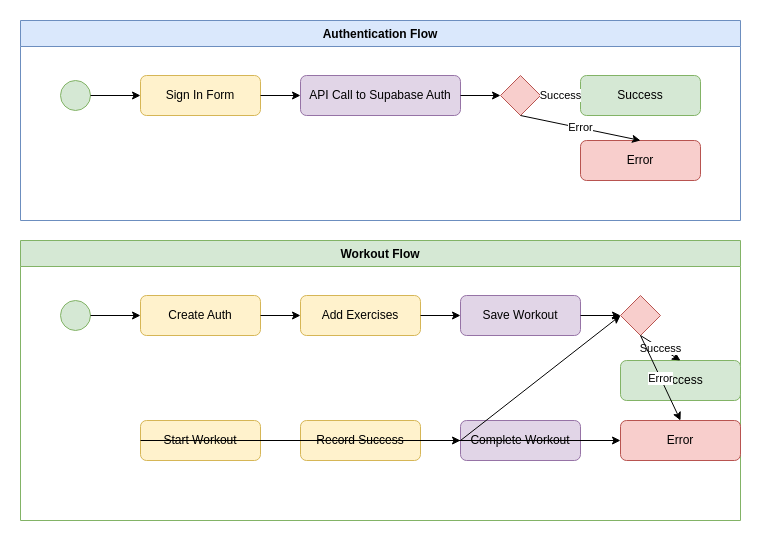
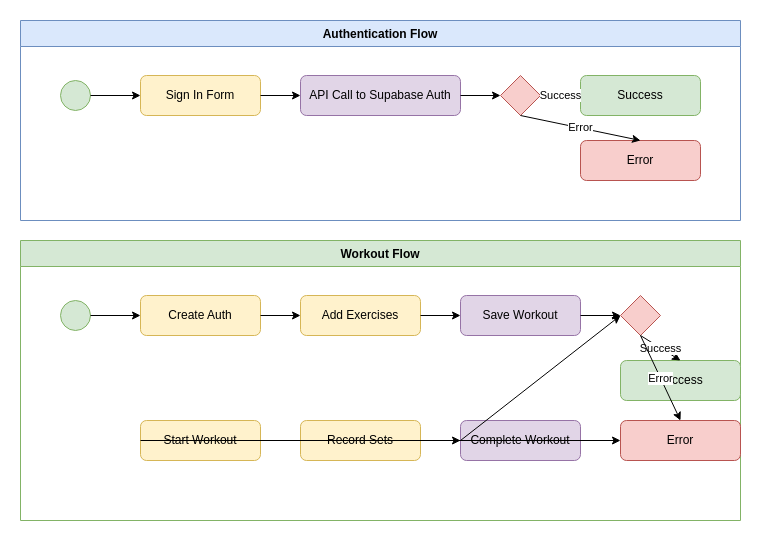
node "Record Success": label "Record Success" -> "Record Sets"
